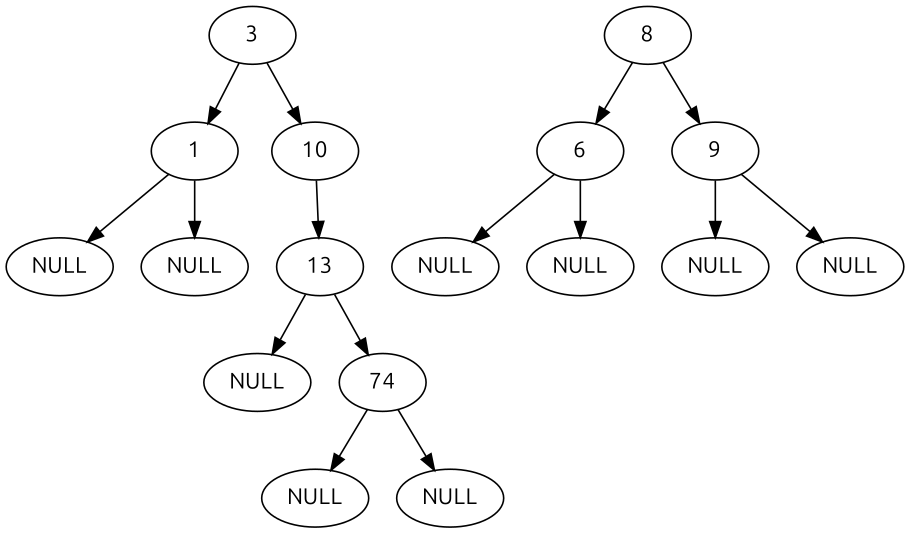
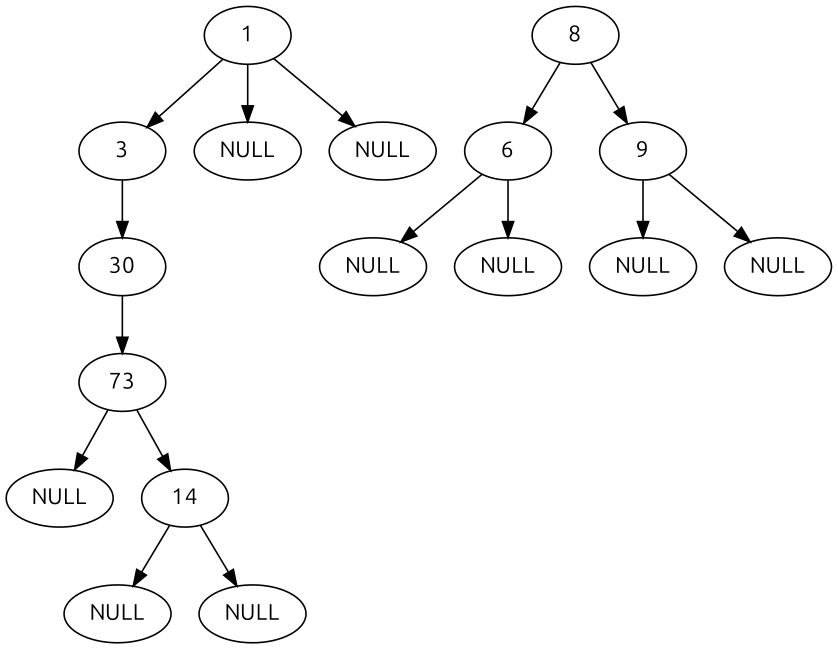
edge "3" -> "1": reversed
node "10": label "10" -> "30"
node "13": label "13" -> "73"
node "74": label "74" -> "14"
